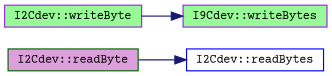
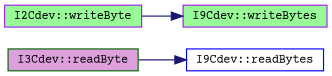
node "I2Cdev::readByte": label "I2Cdev::readByte" -> "I3Cdev::readByte"
node "I2Cdev::readBytes": label "I2Cdev::readBytes" -> "I9Cdev::readBytes"
